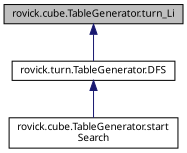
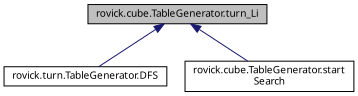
edge "rovick.cube.TableGenerator.start Search" -> "rovick.turn.TableGenerator.DFS": now "rovick.cube.TableGenerator.start Search" -> "rovick.cube.TableGenerator.turn_Li"
